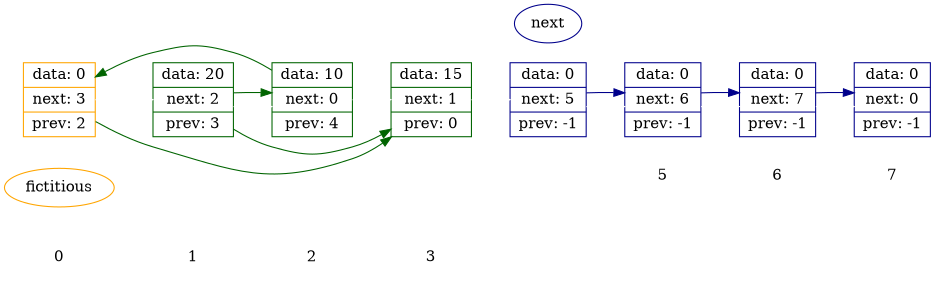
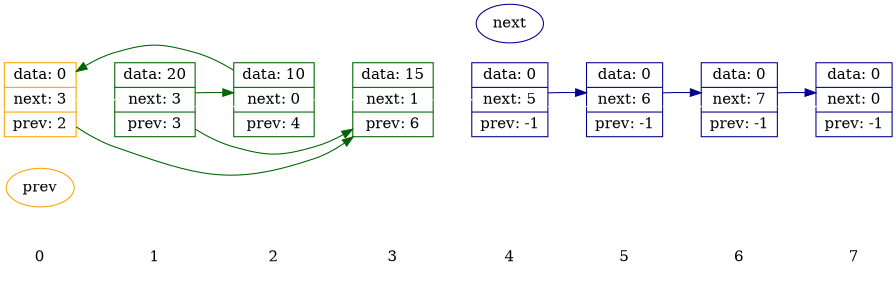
node "data: 20": text "next: 2" -> "next: 3"
node "data: 15": text "prev: 0" -> "prev: 6"
node "fictitious": label "fictitious" -> "prev"
node "4": added
